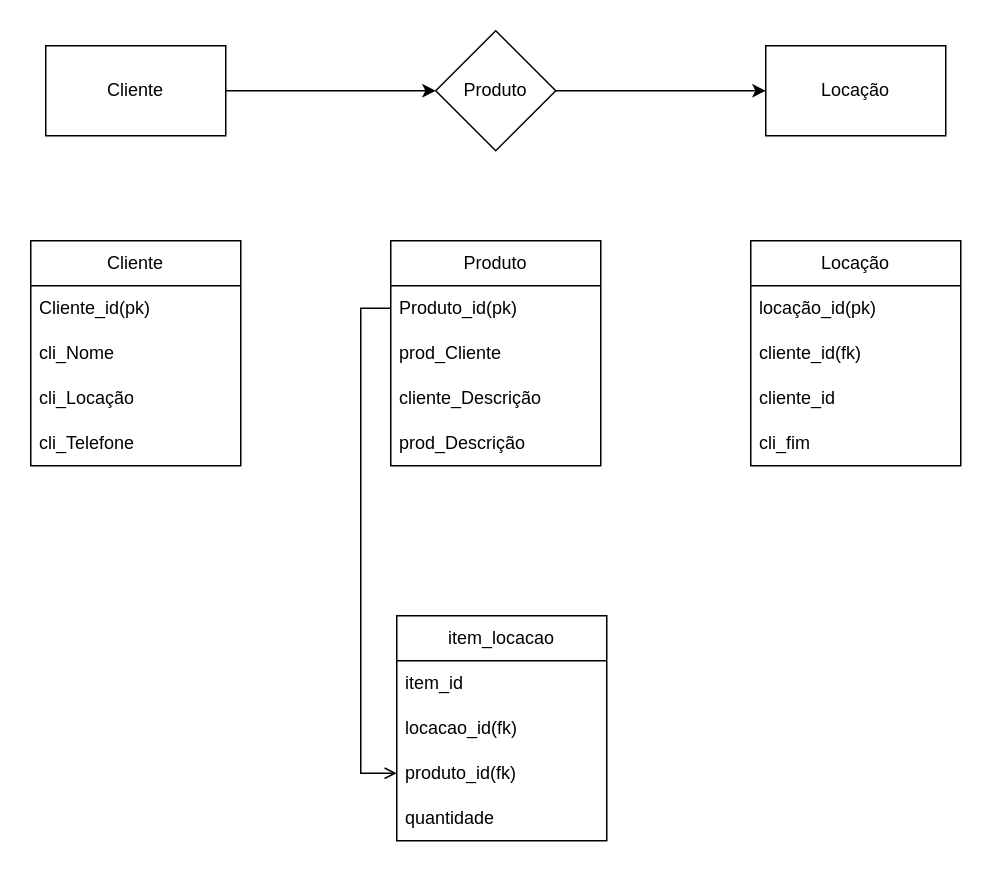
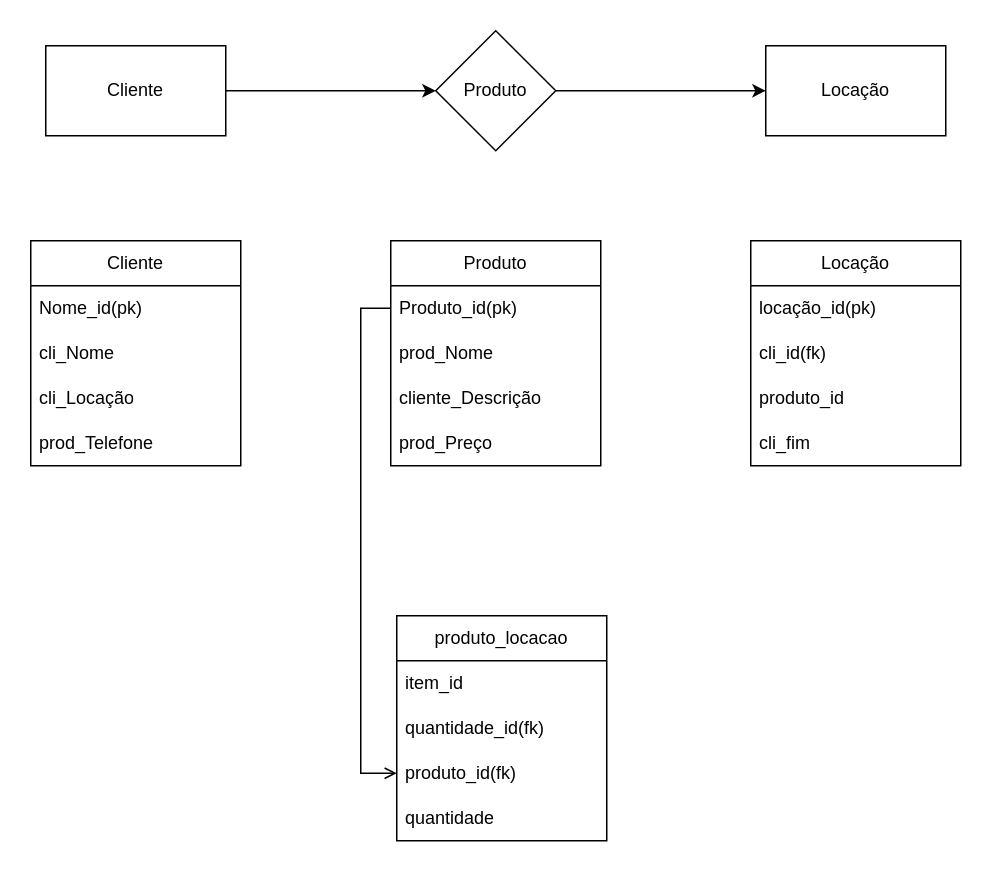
node "Cliente_id(pk)": label "Cliente_id(pk)" -> "Nome_id(pk)"
node "prod_Cliente": label "prod_Cliente" -> "prod_Nome"
node "cliente_id(fk)": label "cliente_id(fk)" -> "cli_id(fk)"
node "cliente_id": label "cliente_id" -> "produto_id"
node "cli_Telefone": label "cli_Telefone" -> "prod_Telefone"
node "prod_Descrição": label "prod_Descrição" -> "prod_Preço"
node "item_locacao": label "item_locacao" -> "produto_locacao"
node "locacao_id(fk)": label "locacao_id(fk)" -> "quantidade_id(fk)"
